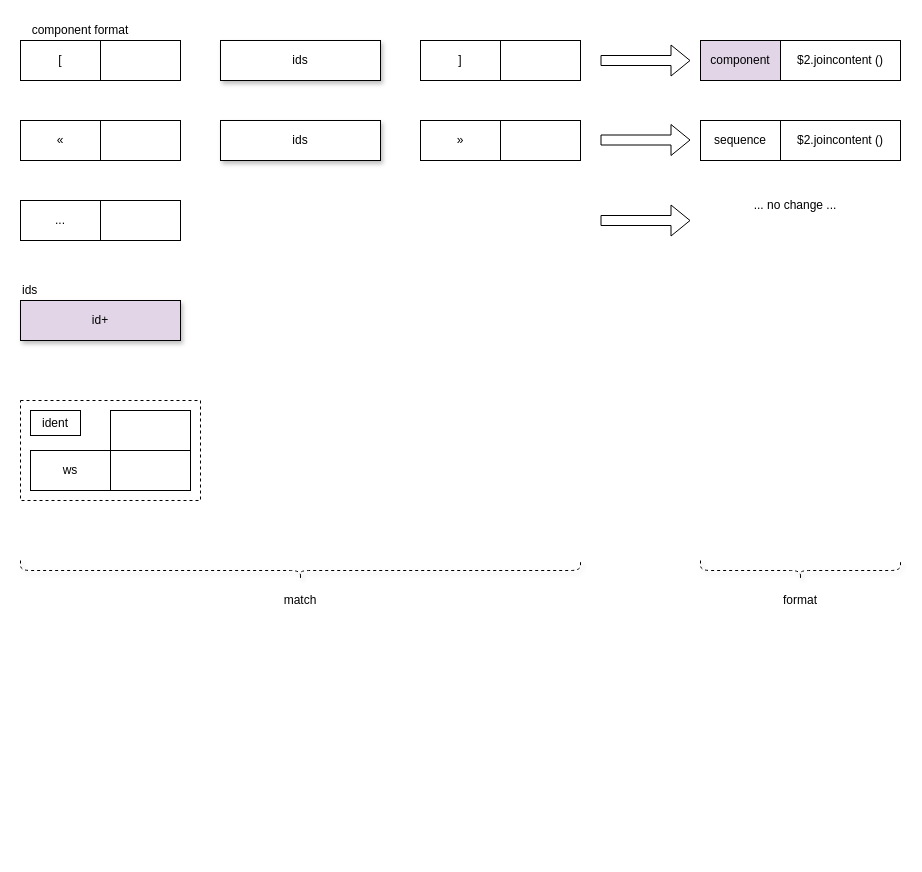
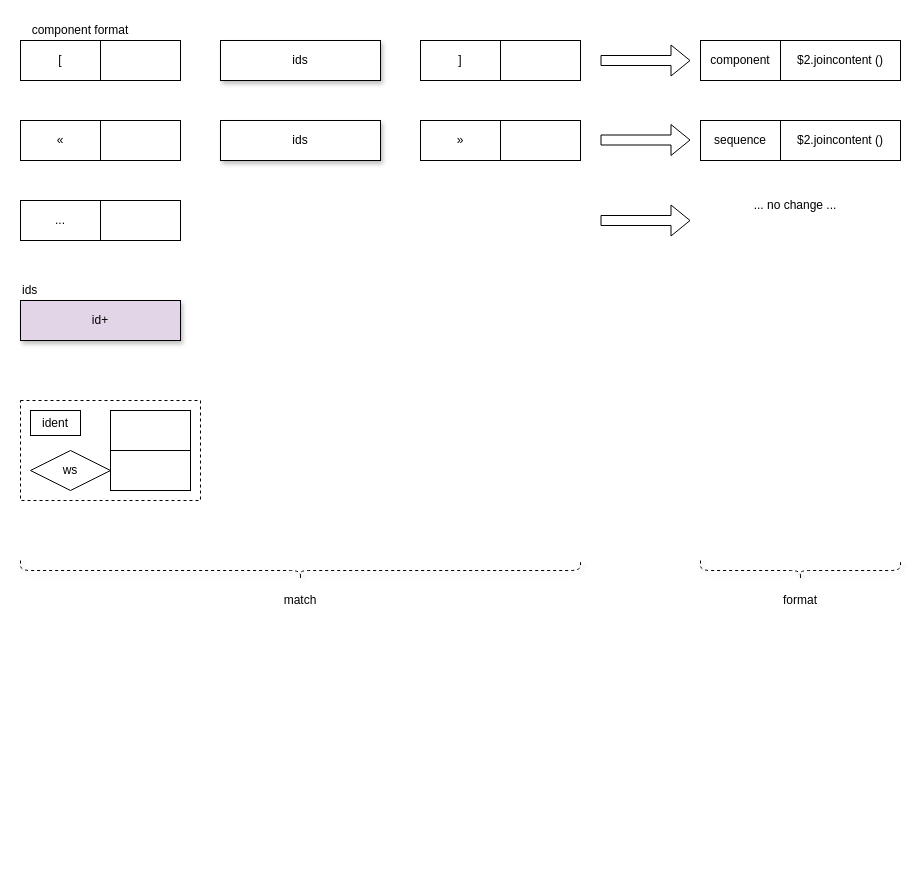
node "component": fillcolor #e1d5e7 -> #ffffff
node "ws": shape rectangle -> diamond
